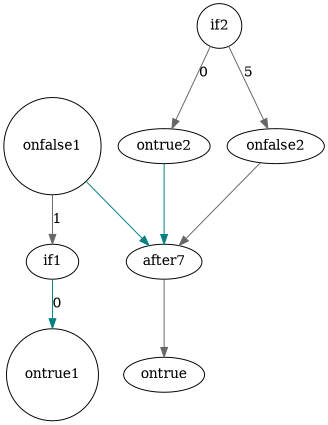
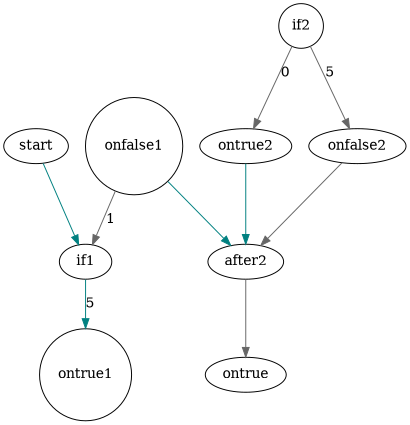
node "start": added
node "after7": label "after7" -> "after2"
edge "if1" -> "ontrue1": label "0" -> "5"
